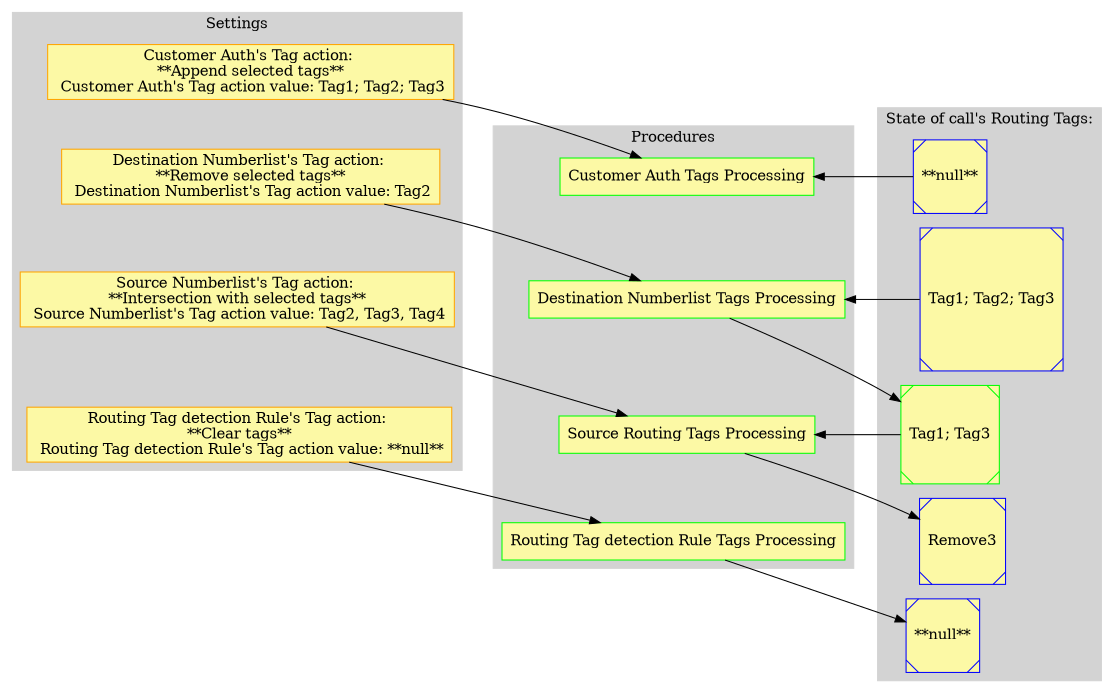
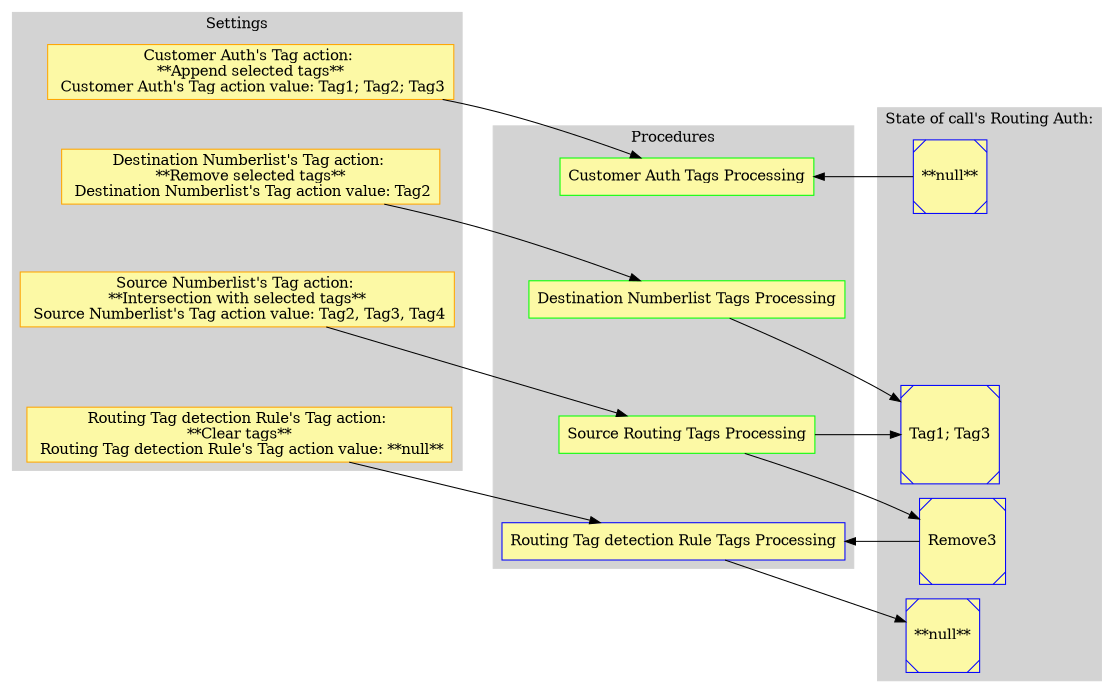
cluster "State of call's Routing Tags:": label "State of call's Routing Tags:" -> "State of call's Routing Auth:"
node "Tag1; Tag2; Tag3": removed
edge "Tag1; Tag3" -> "Source Routing Tags Processing": reversed
node "Tag1; Tag3": color green -> blue
node "Routing Tag detection Rule Tags Processing": color green -> blue
edge "Remove3" -> "Routing Tag detection Rule Tags Processing": added
